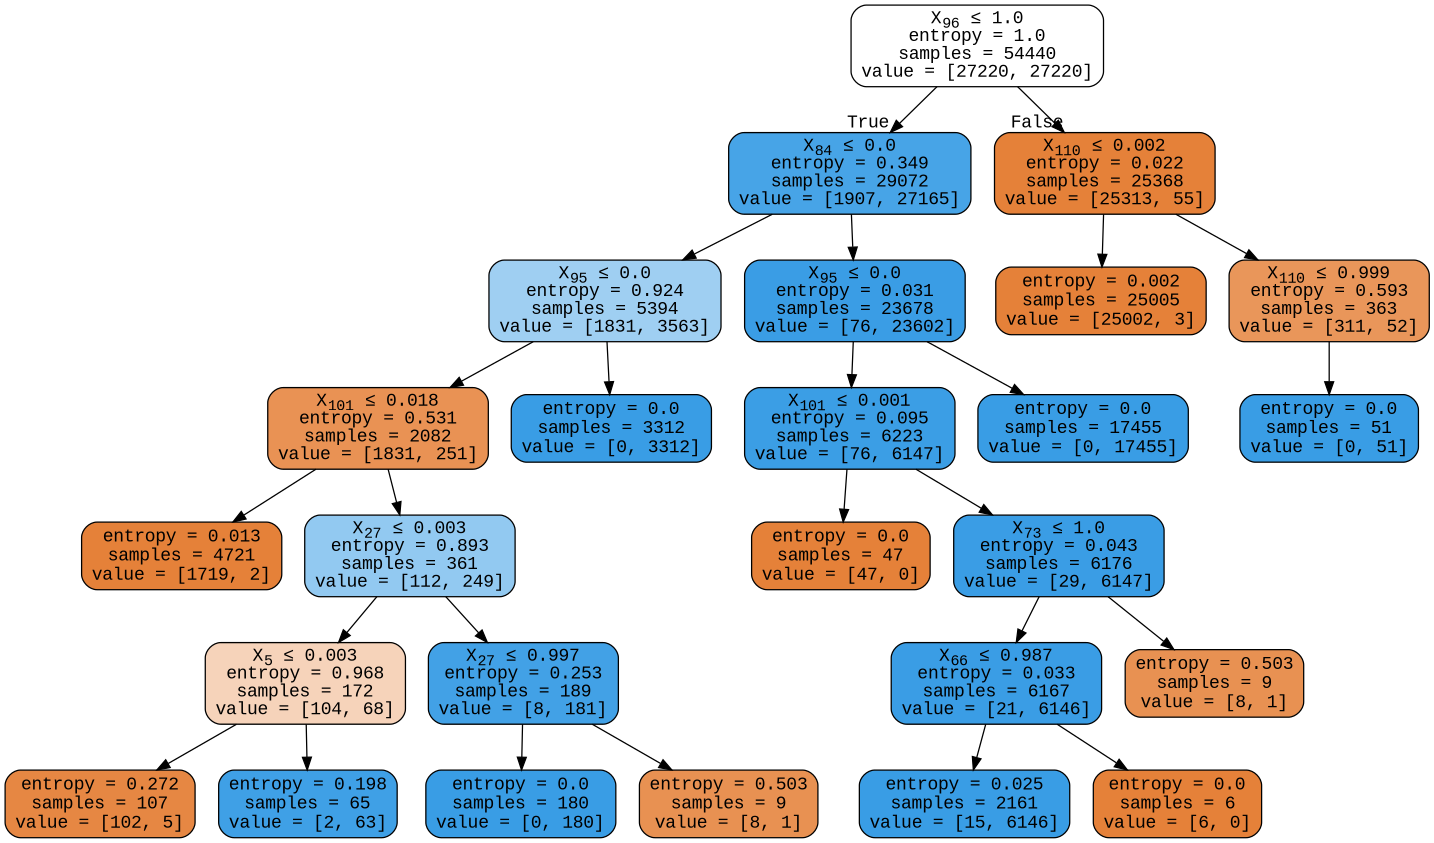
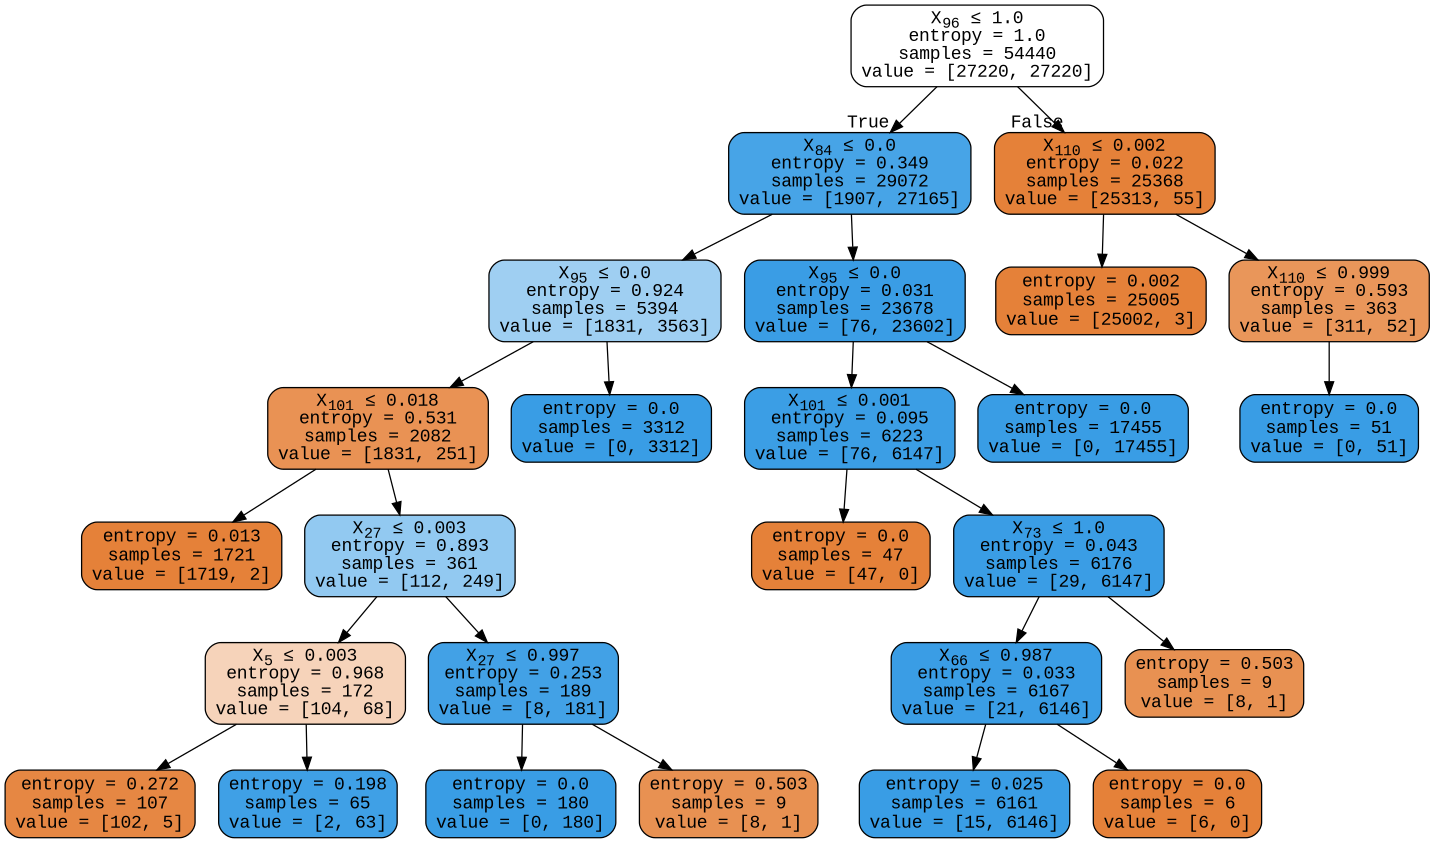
node "entropy = 0.013": text "samples = 4721" -> "samples = 1721"
node "entropy = 0.025": text "samples = 2161" -> "samples = 6161"
